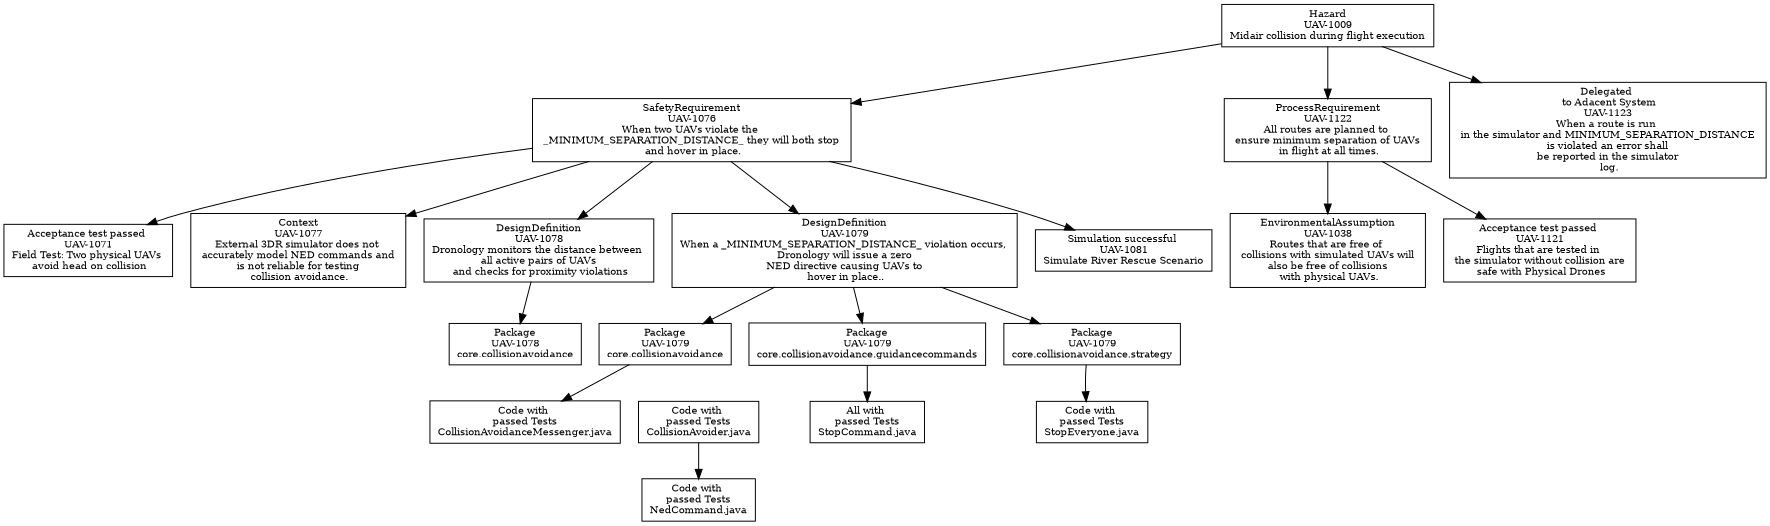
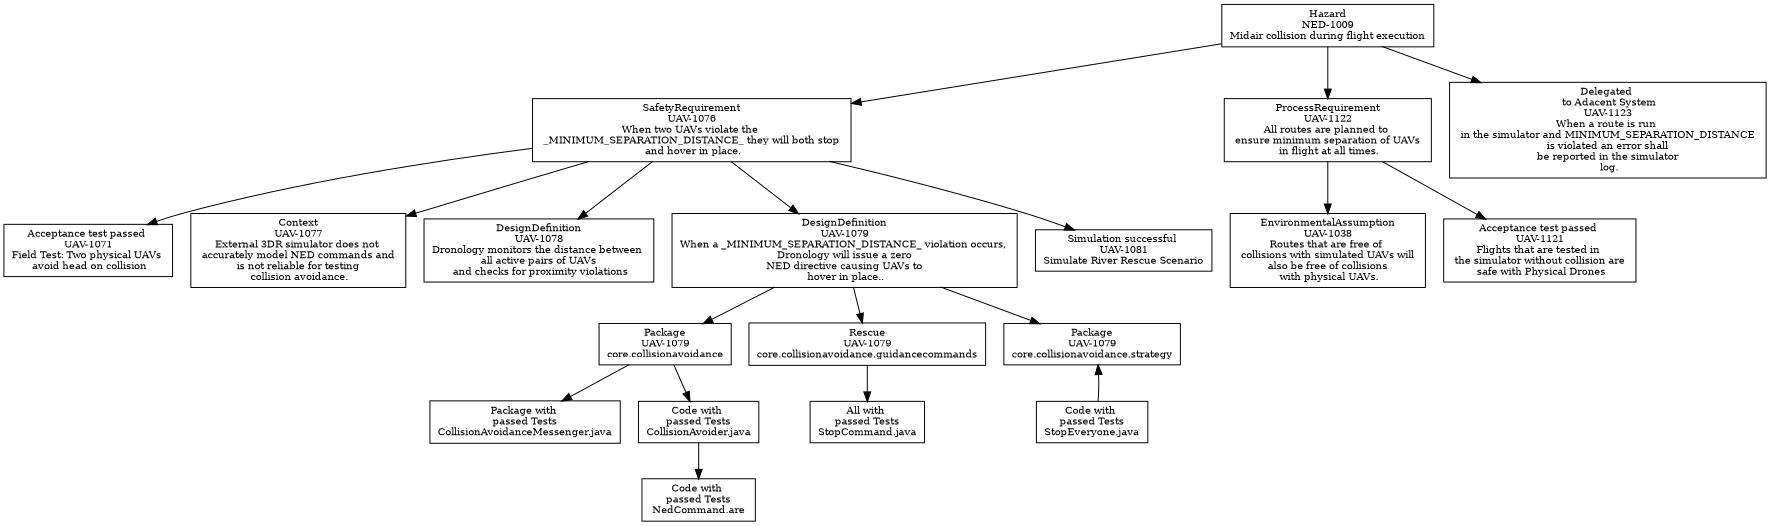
node "Hazard UAV-1009 Midair collision during flight execution": label "Hazard UAV-1009 Midair collision during flight execution" -> "Hazard NED-1009 Midair collision during flight execution"
node "Package UAV-1078 core.collisionavoidance": removed
node "Package UAV-1079 core.collisionavoidance.guidancecommands": label "Package UAV-1079 core.collisionavoidance.guidancecommands" -> "Rescue UAV-1079 core.collisionavoidance.guidancecommands"
edge "Package UAV-1079 core.collisionavoidance.strategy" -> "Code with passed Tests StopEveryone.java": reversed
edge "Package UAV-1079 core.collisionavoidance" -> "Code with passed Tests CollisionAvoider.java": added
node "Code with passed Tests CollisionAvoidanceMessenger.java": label "Code with passed Tests CollisionAvoidanceMessenger.java" -> "Package with passed Tests CollisionAvoidanceMessenger.java"
node "Code with passed Tests NedCommand.java": label "Code with passed Tests NedCommand.java" -> "Code with passed Tests NedCommand.are"
